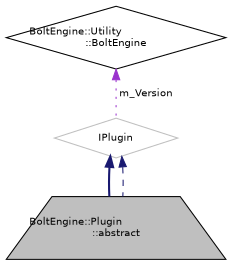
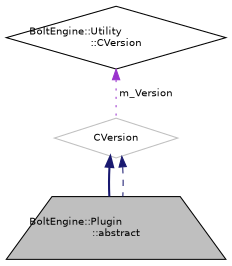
node "BoltEngine::Utility ::BoltEngine": label "BoltEngine::Utility ::BoltEngine" -> "BoltEngine::Utility ::CVersion"
node "IPlugin": label "IPlugin" -> "CVersion"
